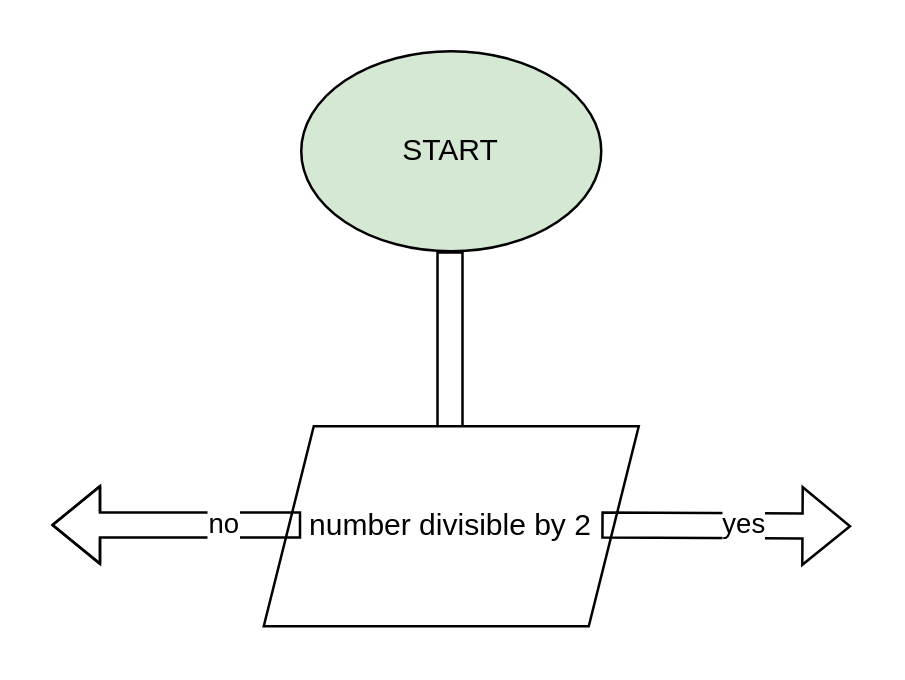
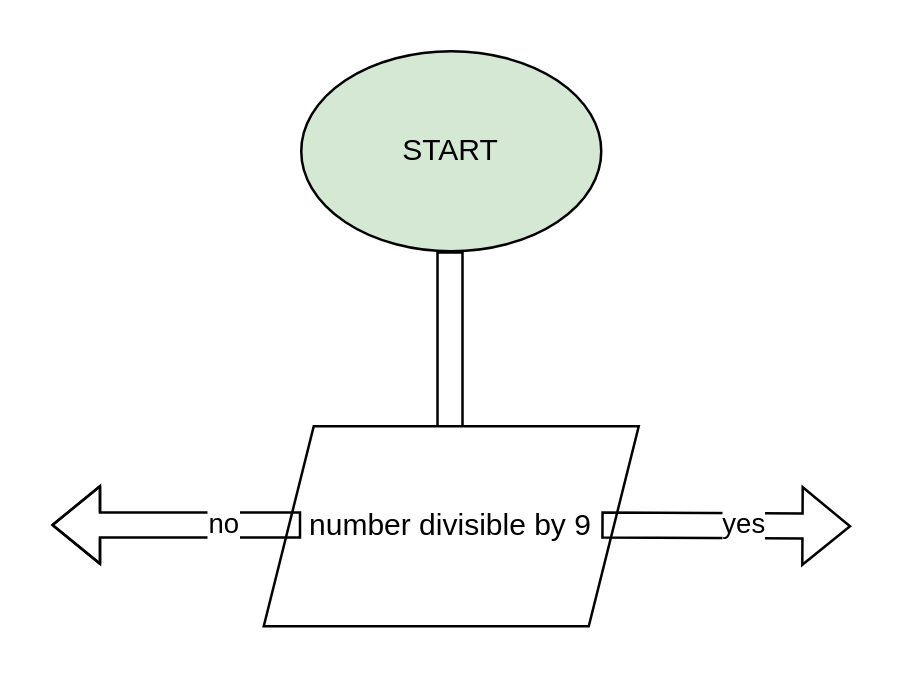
node "number divisible by 2": label "number divisible by 2" -> "number divisible by 9"
